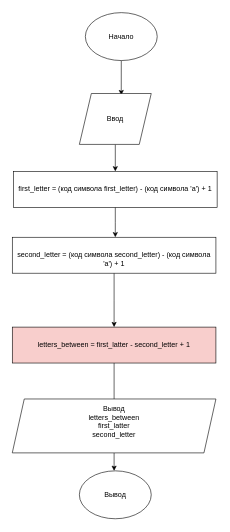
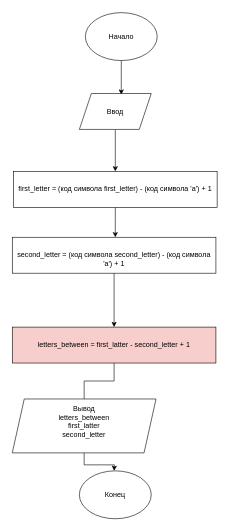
node "Ввод": size 72x51 -> 72x36
node "Вывод letters_between first_latter second_letter": size 204x54 -> 144x54
node "Вывод": label "Вывод" -> "Конец"
